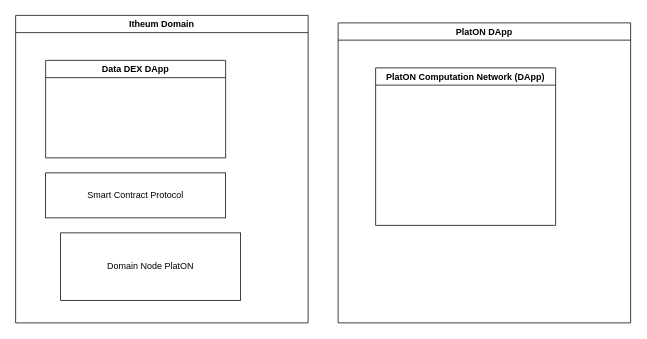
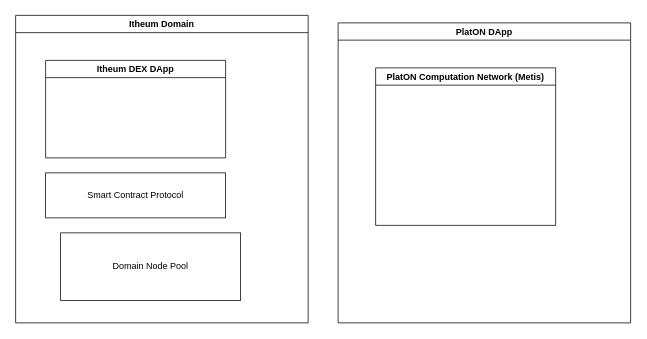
node "Data DEX DApp": label "Data DEX DApp" -> "Itheum DEX DApp"
node "PlatON Computation Network (DApp)": label "PlatON Computation Network (DApp)" -> "PlatON Computation Network (Metis)"
node "Domain Node PlatON": label "Domain Node PlatON" -> "Domain Node Pool"
